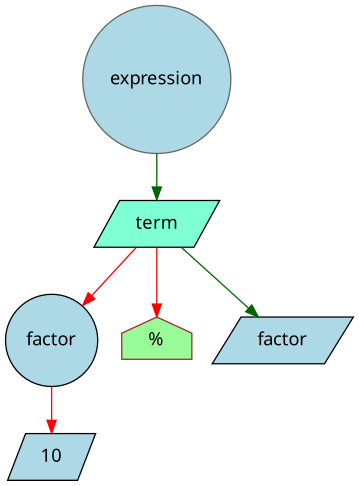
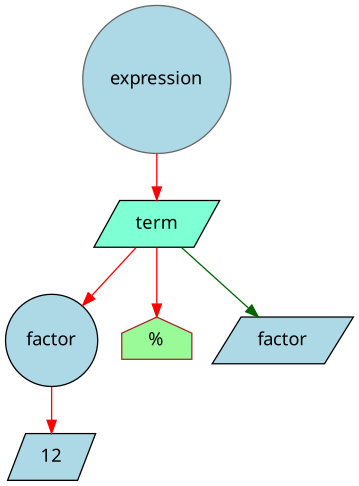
edge "expression" -> "term": color darkgreen -> red
node "10": label "10" -> "12"
